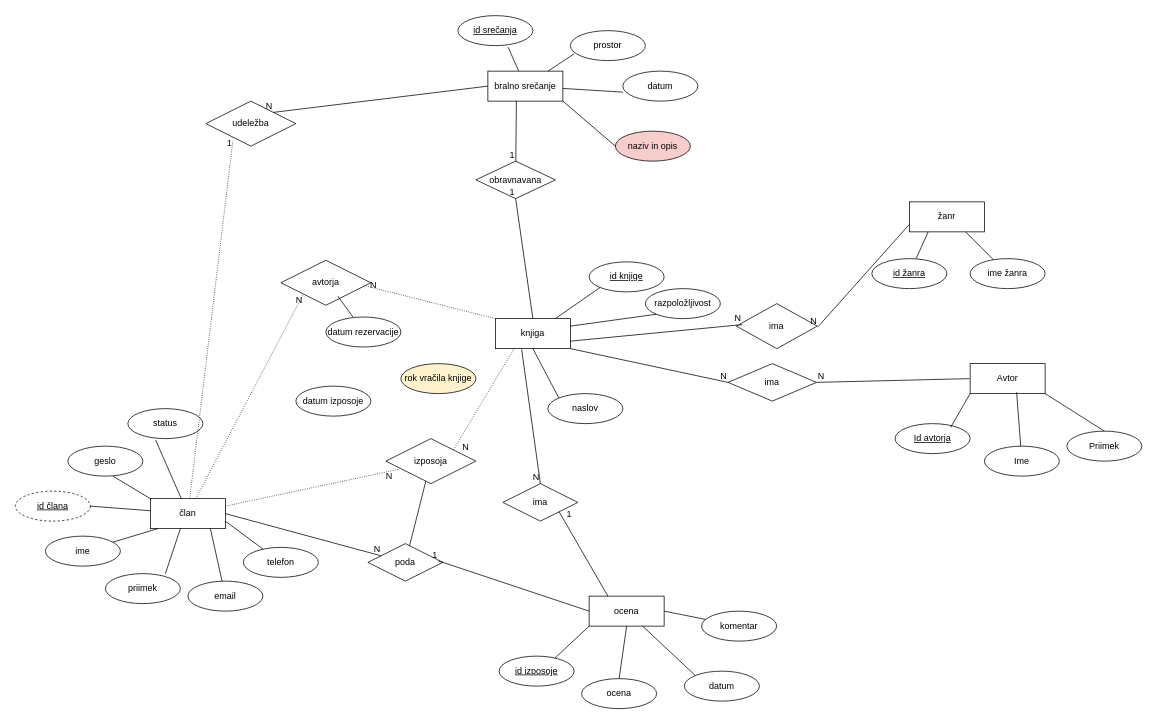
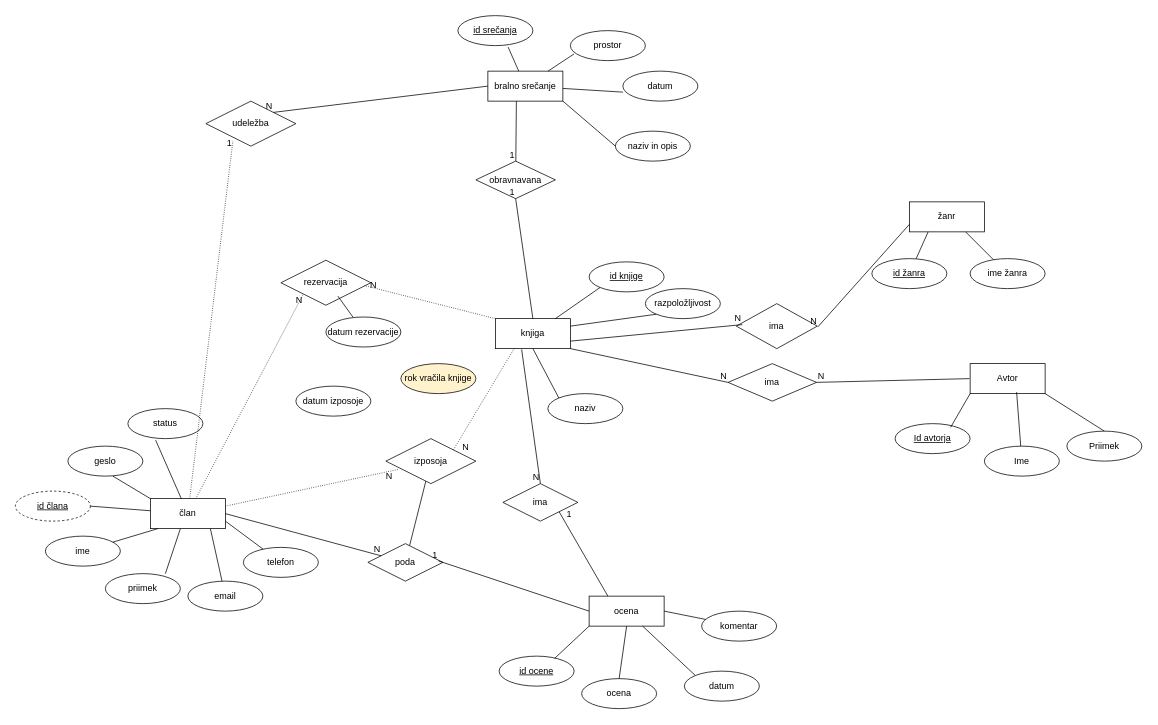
node "naziv in opis": fillcolor #f8cecc -> #ffffff
node "avtorja": label "avtorja" -> "rezervacija"
node "naslov": label "naslov" -> "naziv"
node "id izposoje": label "id izposoje" -> "id ocene"
